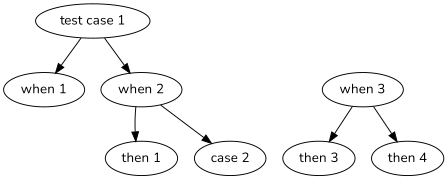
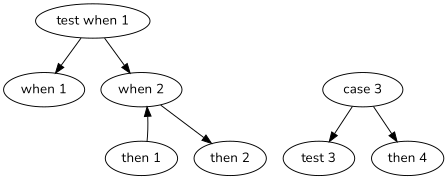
node "test case 1": label "test case 1" -> "test when 1"
node "when 3": label "when 3" -> "case 3"
edge "when 2" -> "then 1": reversed
node "case 2": label "case 2" -> "then 2"
node "then 3": label "then 3" -> "test 3"
